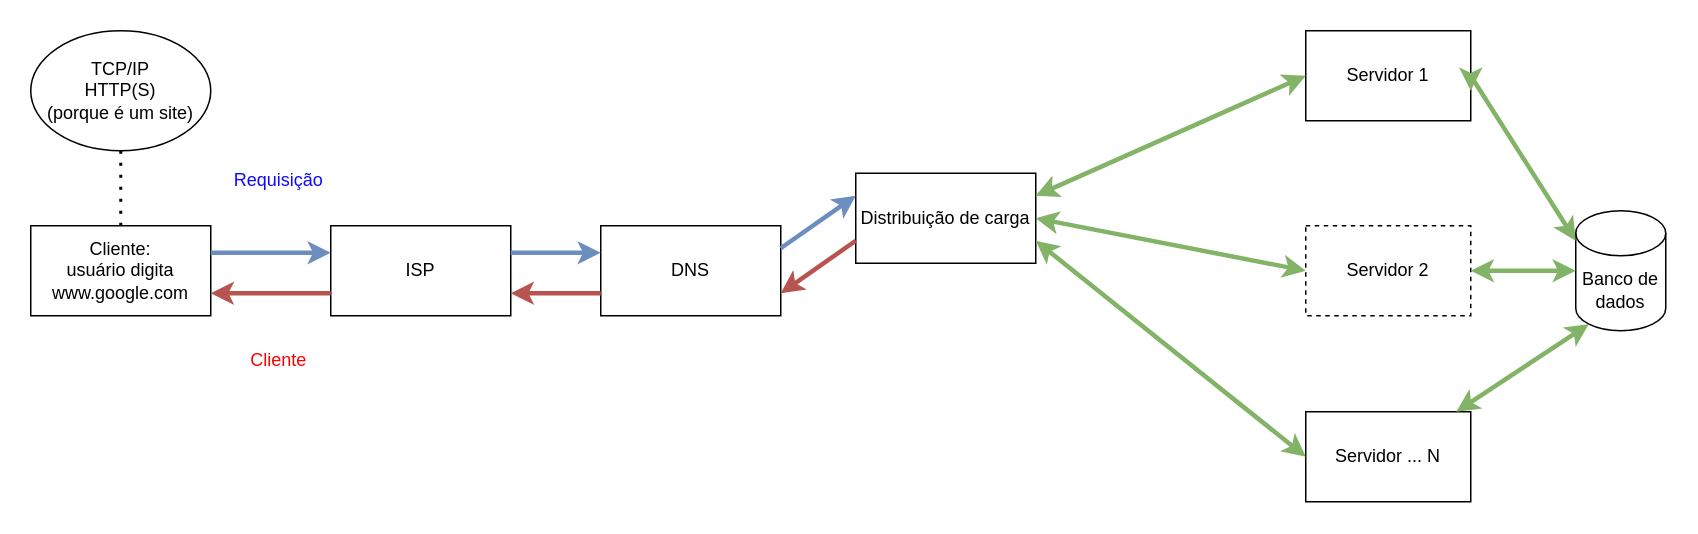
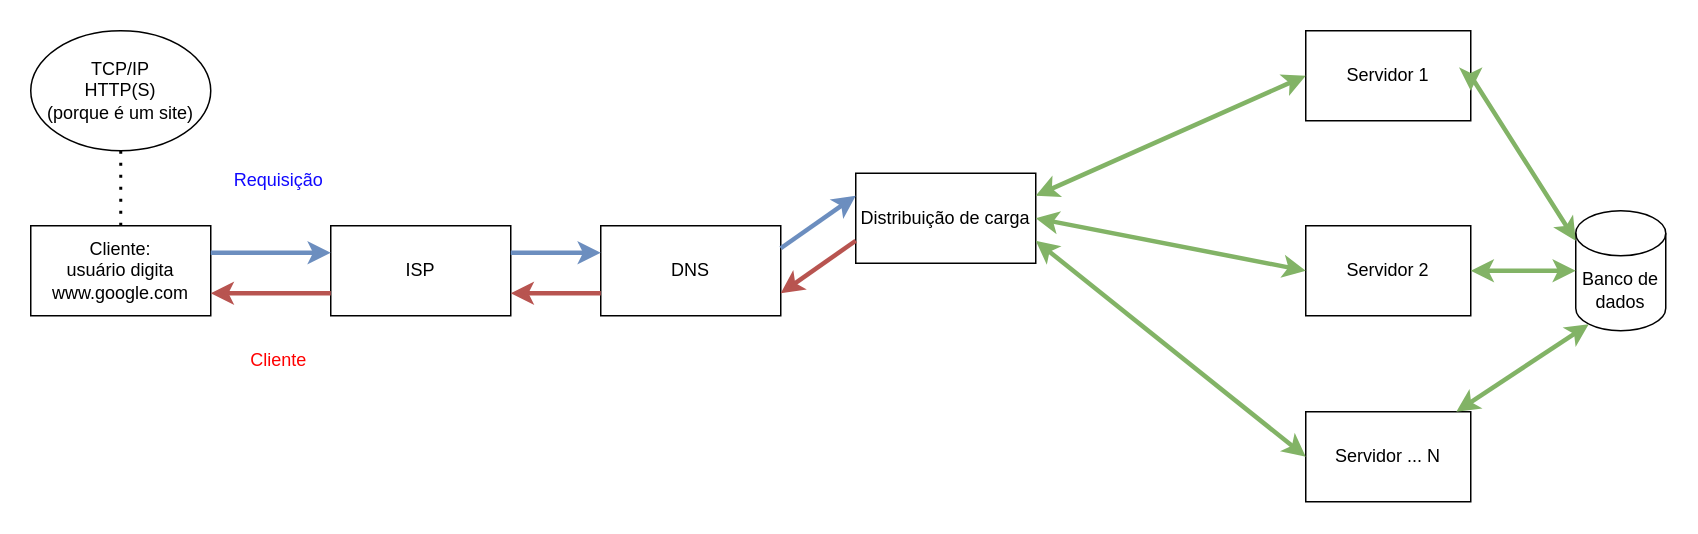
node "Servidor 2": style dashed -> solid
